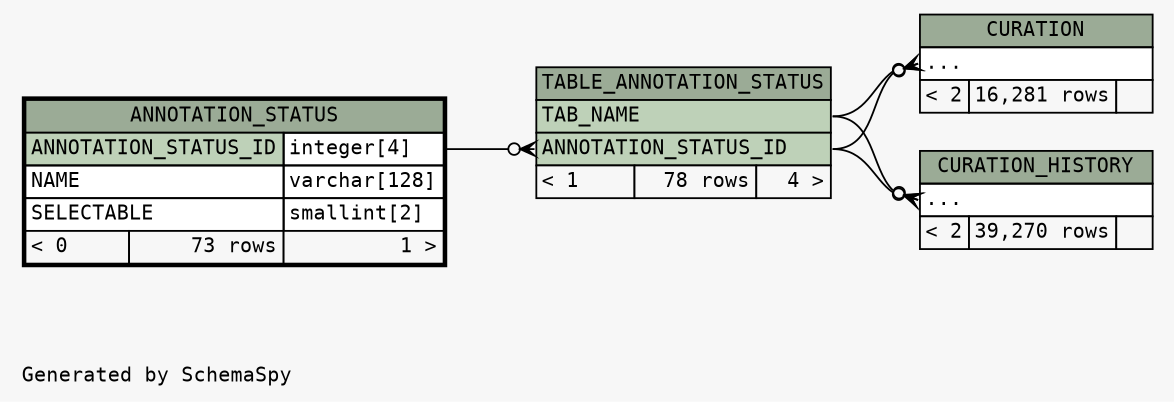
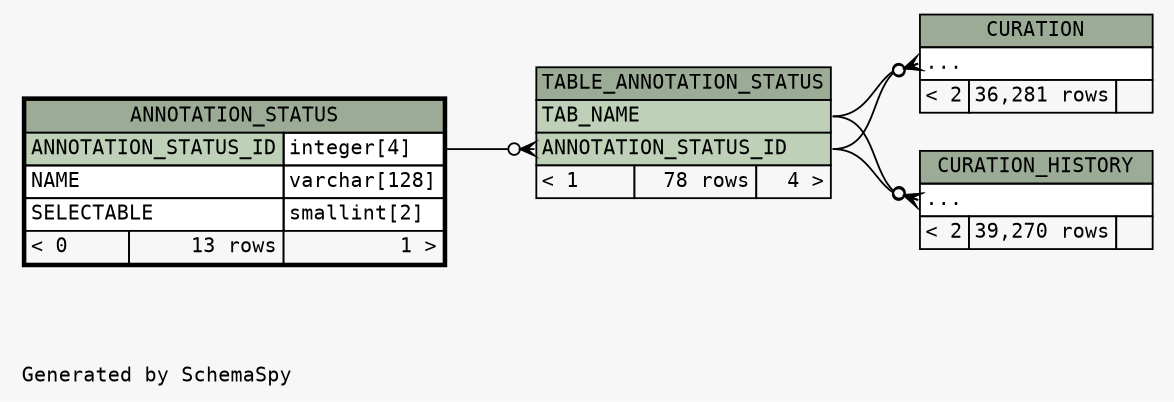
node "CURATION": text "16,281 rows" -> "36,281 rows"
node "ANNOTATION_STATUS": text "73 rows" -> "13 rows"
